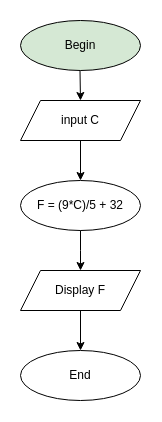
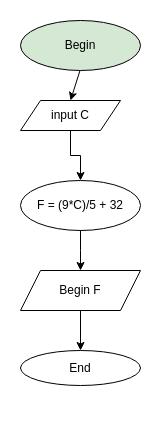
node "input C": size 120x40 -> 100x30
node "Display F": label "Display F" -> "Begin F"
node "End": size 120x50 -> 120x35
